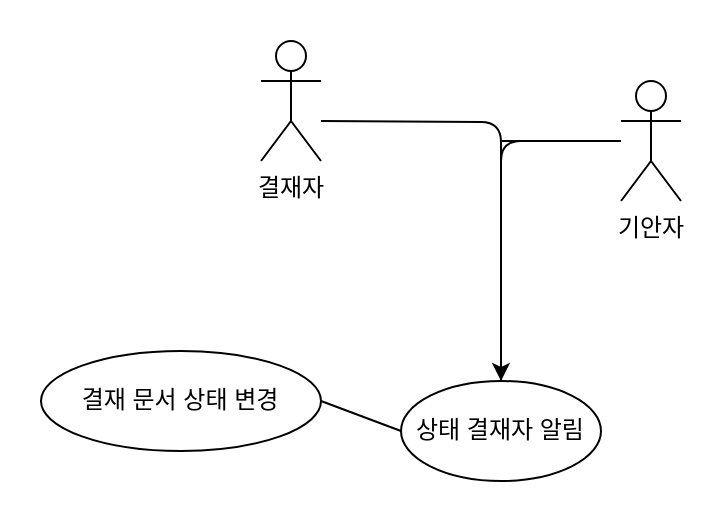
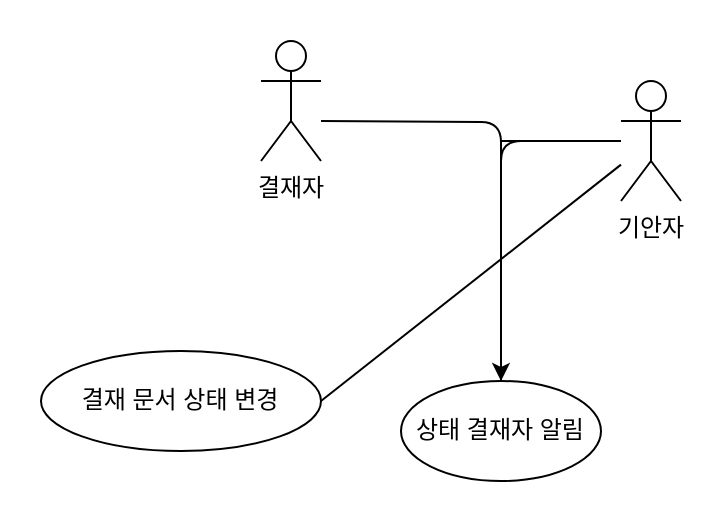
edge "결재 문서 상태 변경" -- "상태 결재자 알림": now "결재 문서 상태 변경" -- "기안자"
